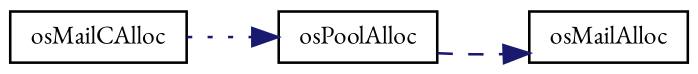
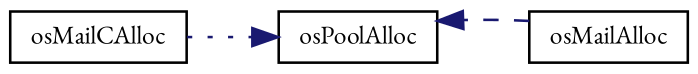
edge "osPoolAlloc" -> "osMailAlloc": reversed
